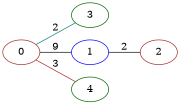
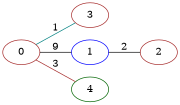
node "3": color darkgreen -> brown
edge "3" -- "0": label "2" -> "1"
